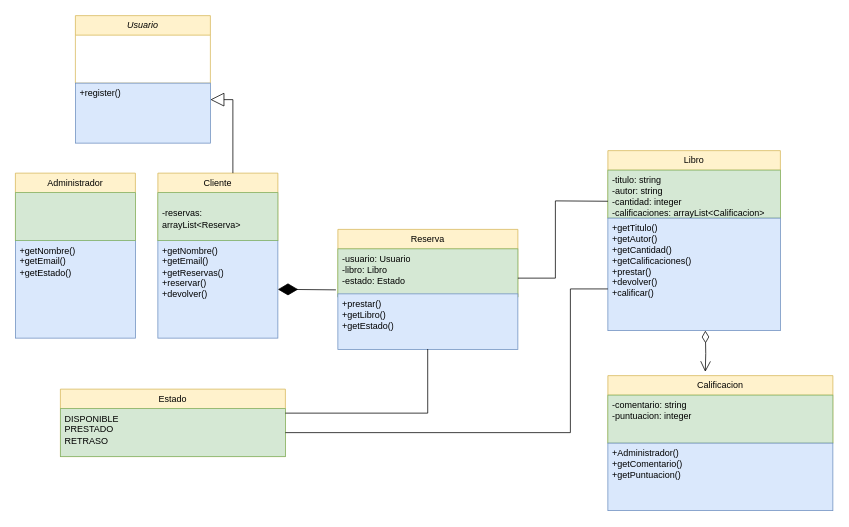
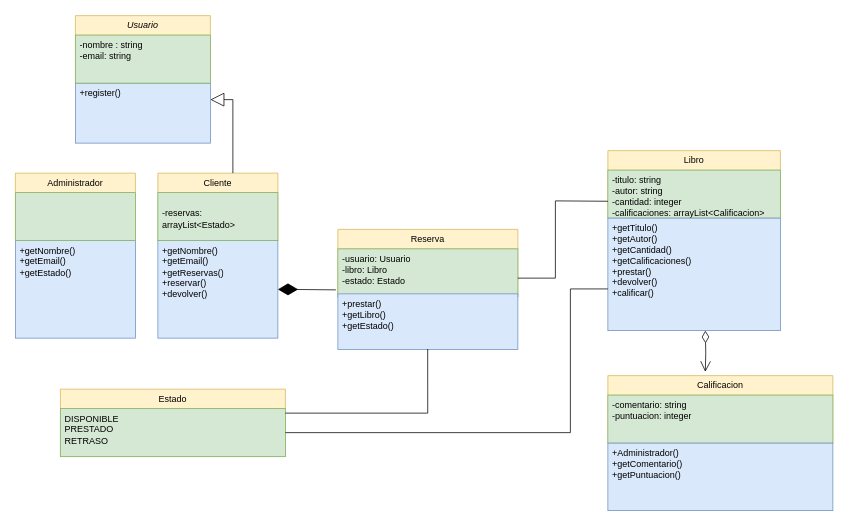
node "-nombre : string -email: string": added
node "-reservas: arrayList<Reserva>": label "-reservas: arrayList<Reserva>" -> "-reservas: arrayList<Estado>"
